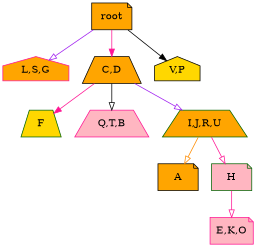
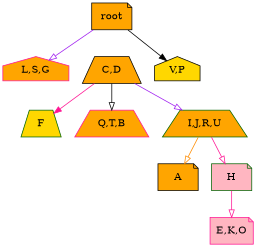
edge "root" -> "C,D": removed
node "Q,T,B": fillcolor lightpink -> orange
